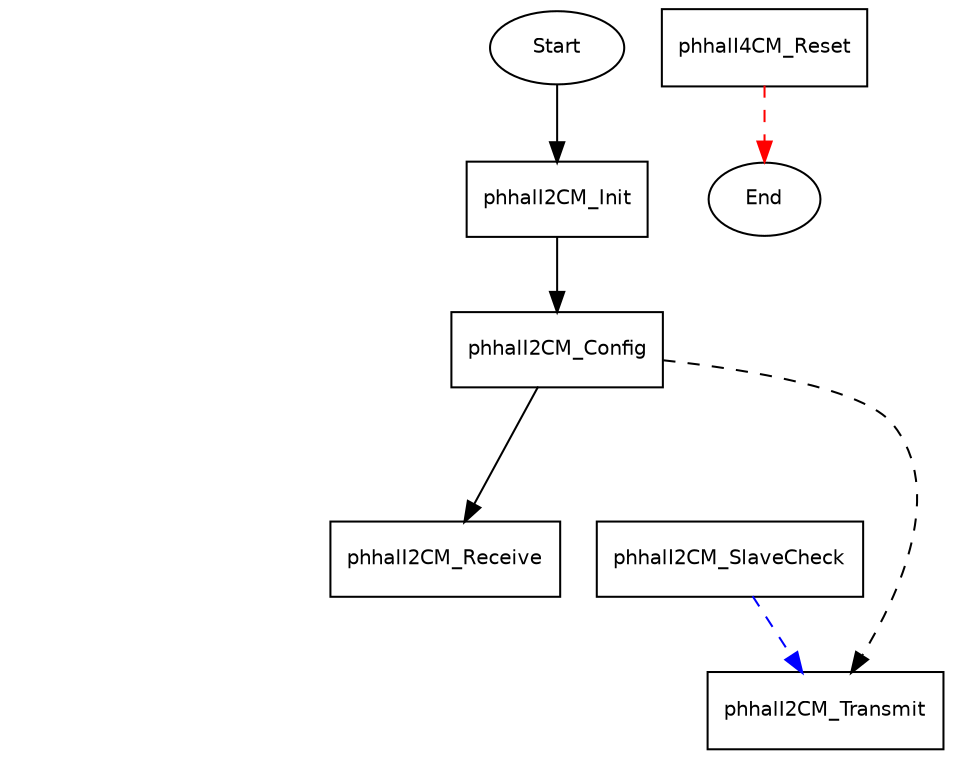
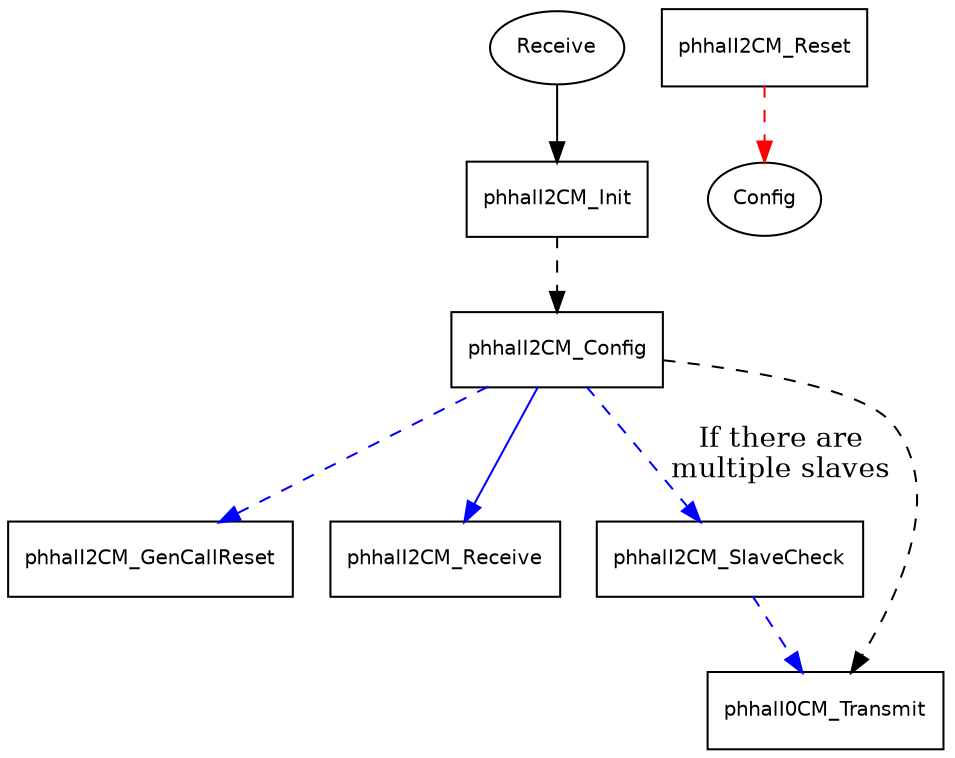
node "Start": label "Start" -> "Receive"
node "phhalI4CM_Reset": label "phhalI4CM_Reset" -> "phhalI2CM_Reset"
node "End": label "End" -> "Config"
edge "phhalI2CM_Init" -> "phhalI2CM_Config": style solid -> dashed
edge "phhalI2CM_Config" -> "phhalI2CM_Receive": color black -> blue
edge "phhalI2CM_Config" -> "phhalI2CM_SlaveCheck": added, label "If there are multiple slaves"
node "phhalI2CM_GenCallReset": added
node "phhalI2CM_Transmit": label "phhalI2CM_Transmit" -> "phhalI0CM_Transmit"
